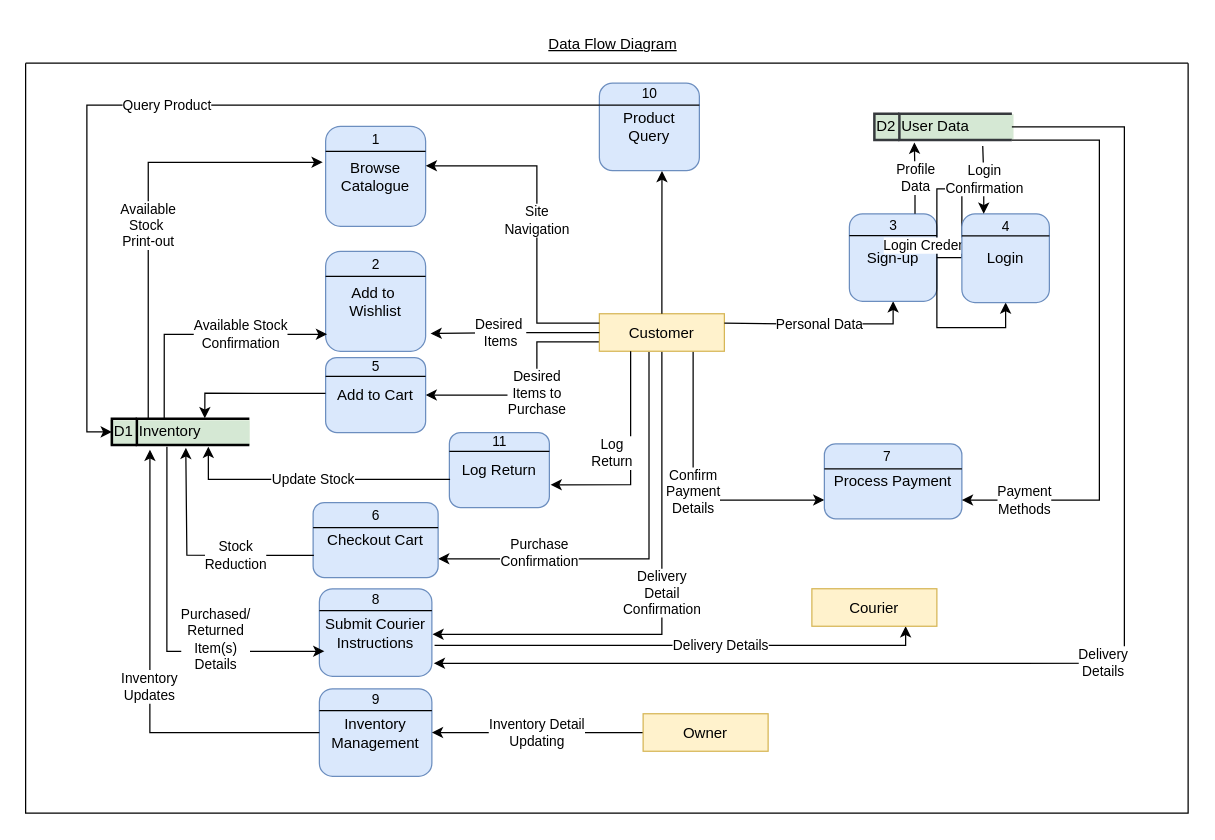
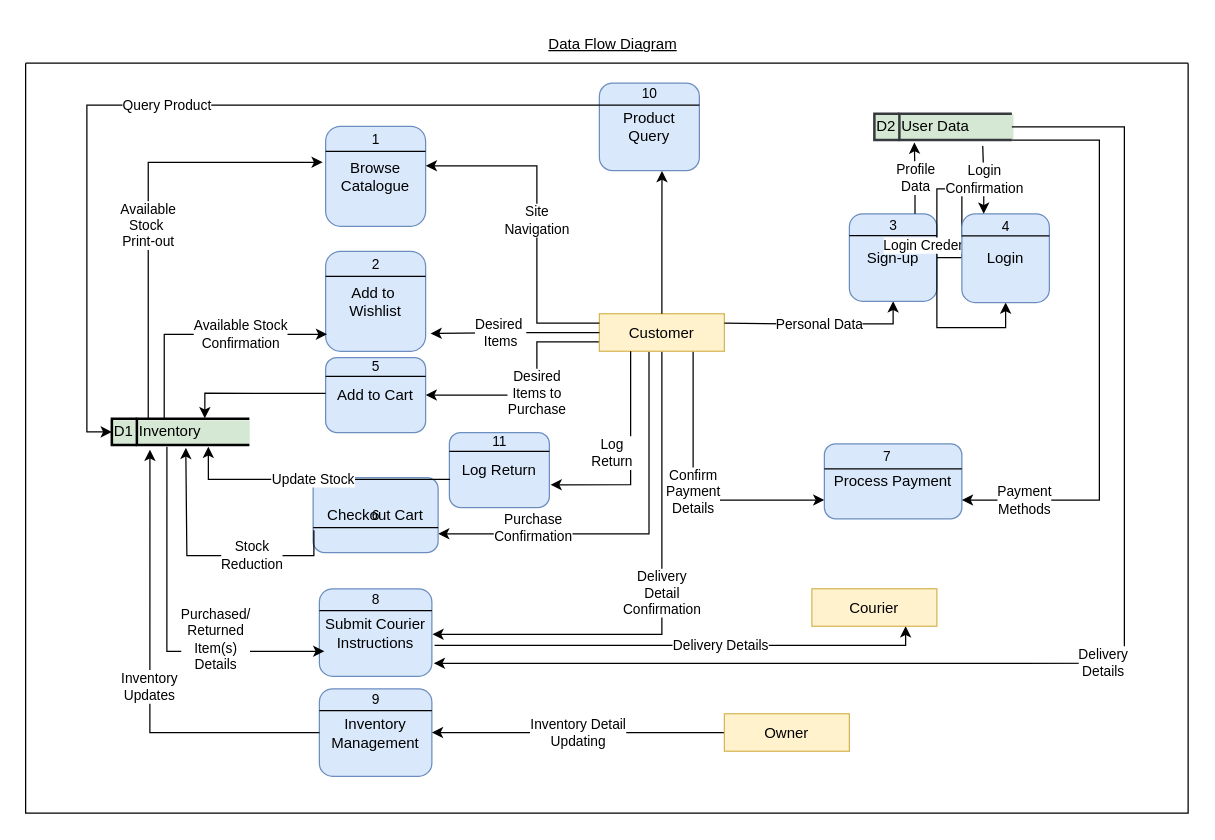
node "Checkout Cart": moved (376, 540) -> (376, 515)
node "Owner": moved (706, 733) -> (787, 733)
